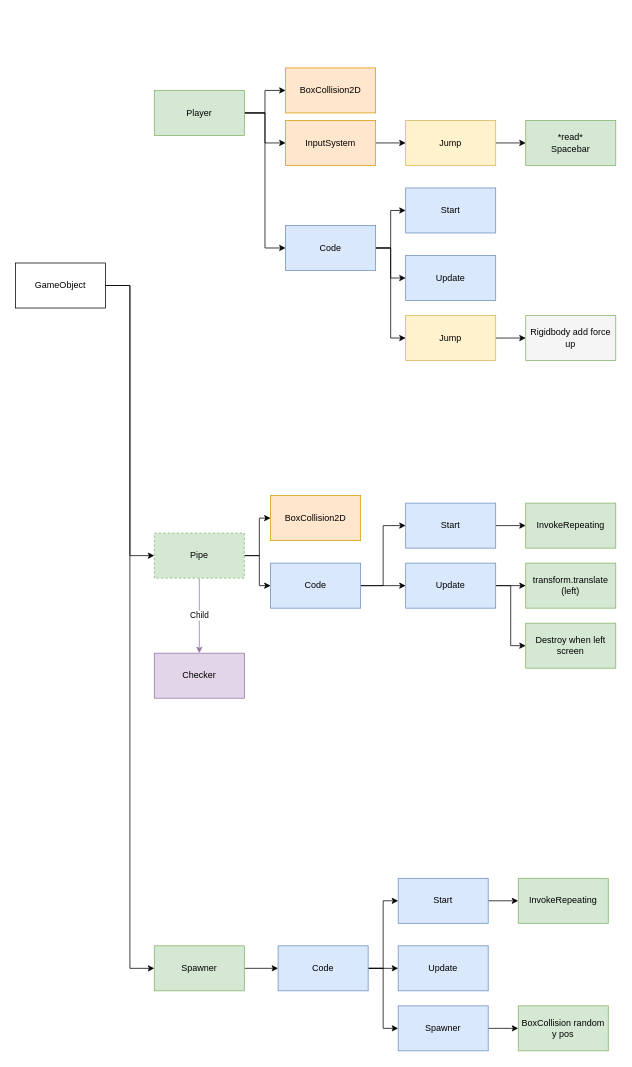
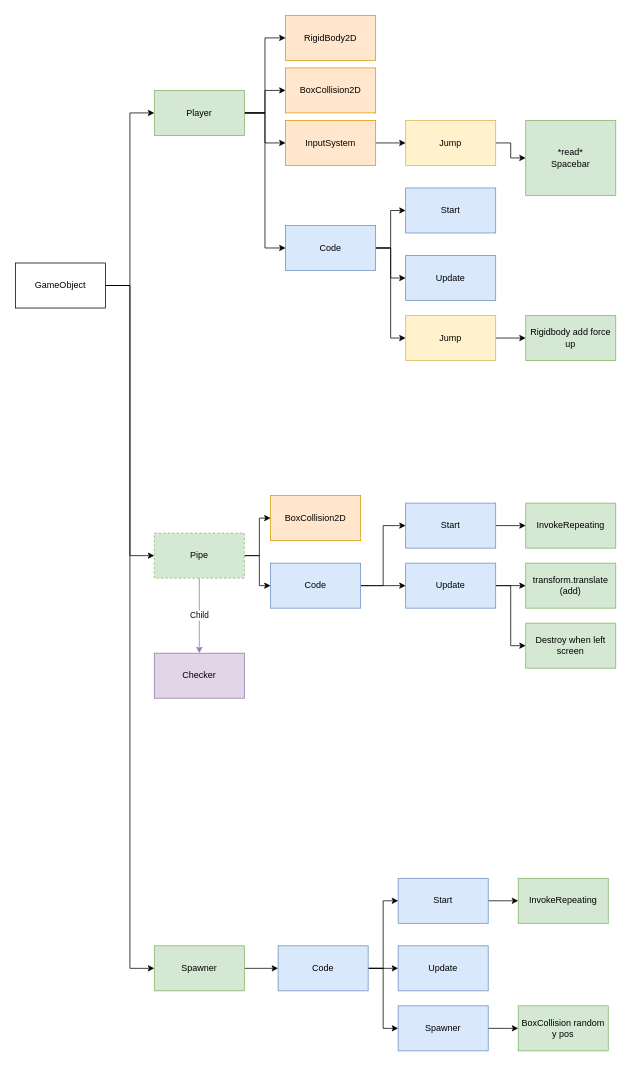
edge "Player" -> "RigidBody2D": added
node "RigidBody2D": added
edge "GameObject" -> "Player": added
node "*read* Spacebar": size 90x45 -> 90x75
node "Rigidbody add force up": fillcolor #f5f5f5 -> #d5e8d4
node "transform.translate (left)": label "transform.translate (left)" -> "transform.translate (add)"
